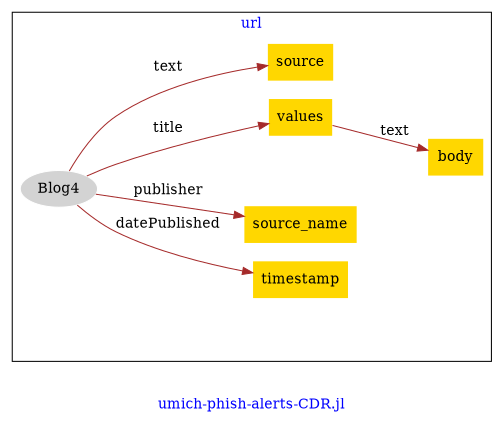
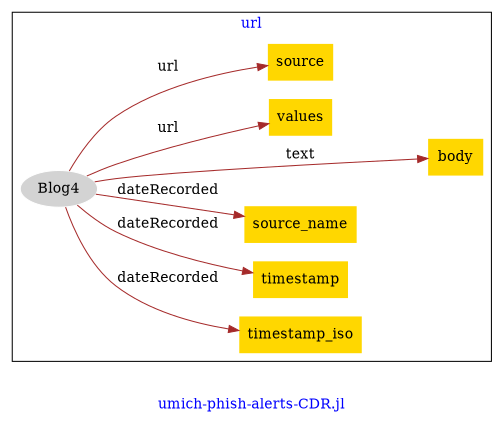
edge "Blog4" -> "source": label "text" -> "url"
edge "Blog4" -> "values": label "title" -> "url"
edge "values" -> "body": now "Blog4" -> "body"
edge "Blog4" -> "source_name": label "publisher" -> "dateRecorded"
edge "Blog4" -> "timestamp": label "datePublished" -> "dateRecorded"
node "timestamp_iso": added
